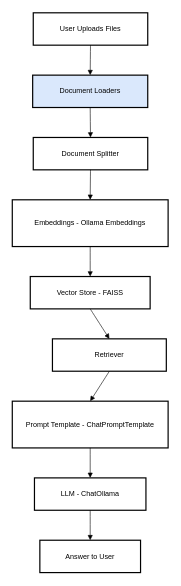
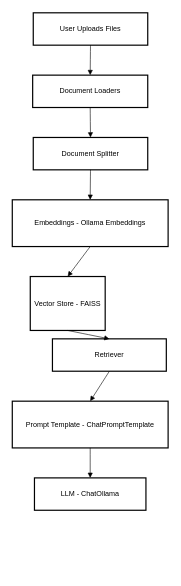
node "Document Loaders": fillcolor #dae8fc -> #ffffff
node "Vector Store - FAISS": size 120x32 -> 75x54
edge "LLM - ChatOllama" -> "Answer to User": removed
node "Answer to User": removed
